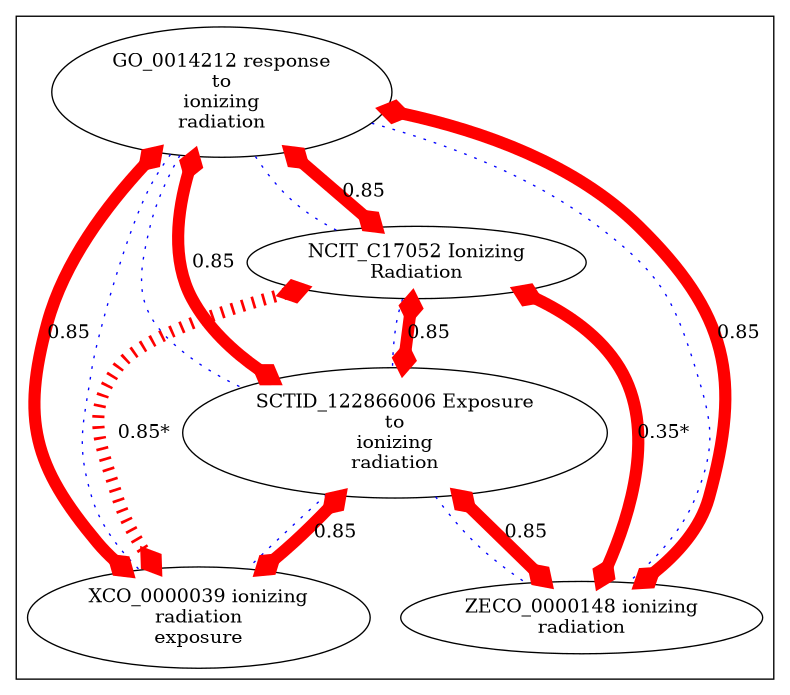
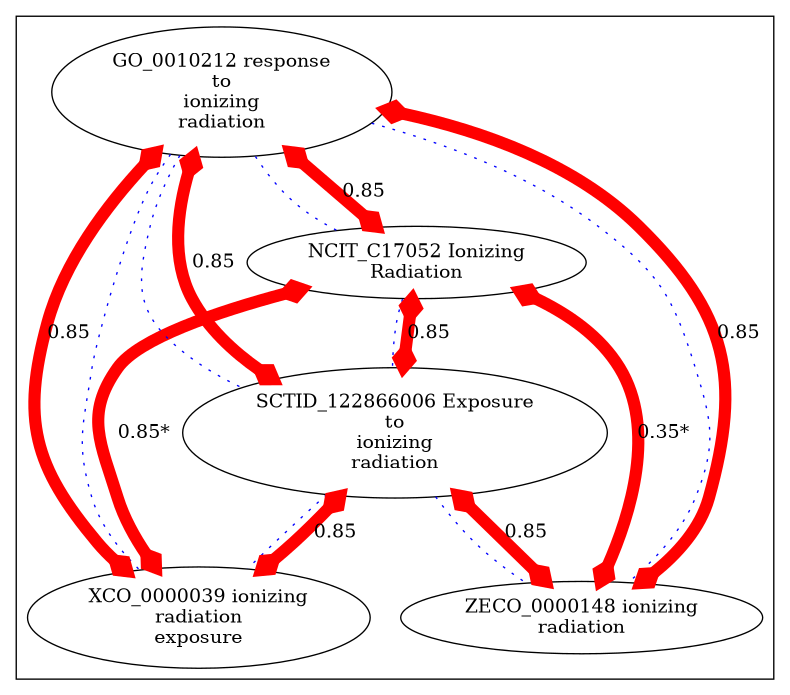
node "GO_0014212 response to ionizing radiation": label "GO_0014212 response to ionizing radiation" -> "GO_0010212 response to ionizing radiation"
edge "NCIT_C17052 Ionizing Radiation" -- "XCO_0000039 ionizing radiation exposure": style dotted -> solid
